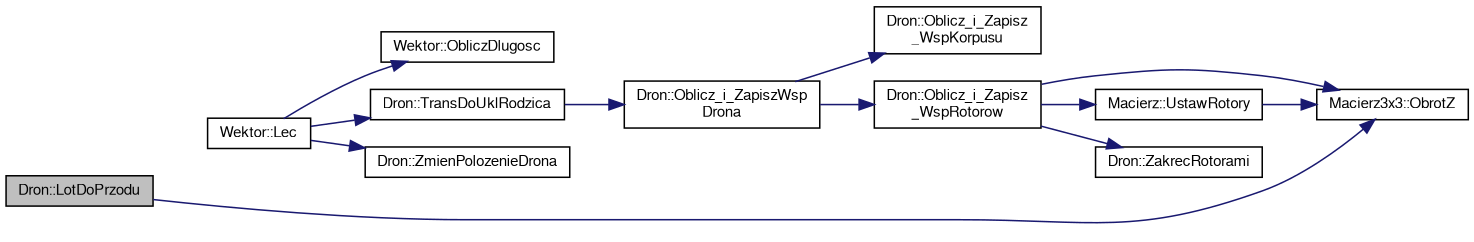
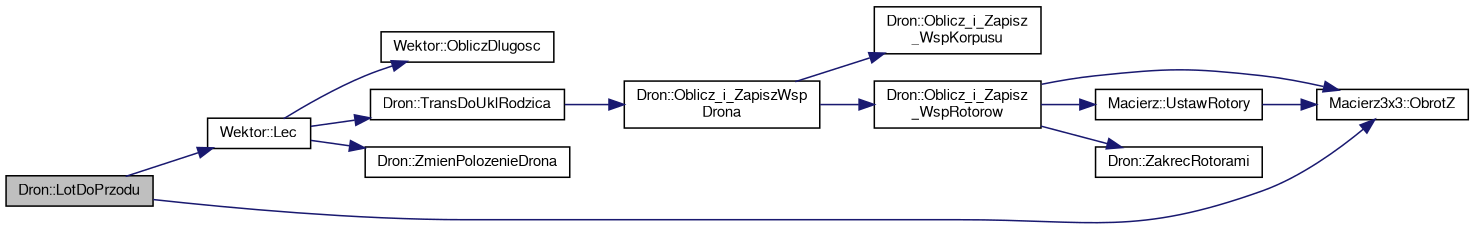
edge "Dron::LotDoPrzodu" -> "Wektor::Lec": added
